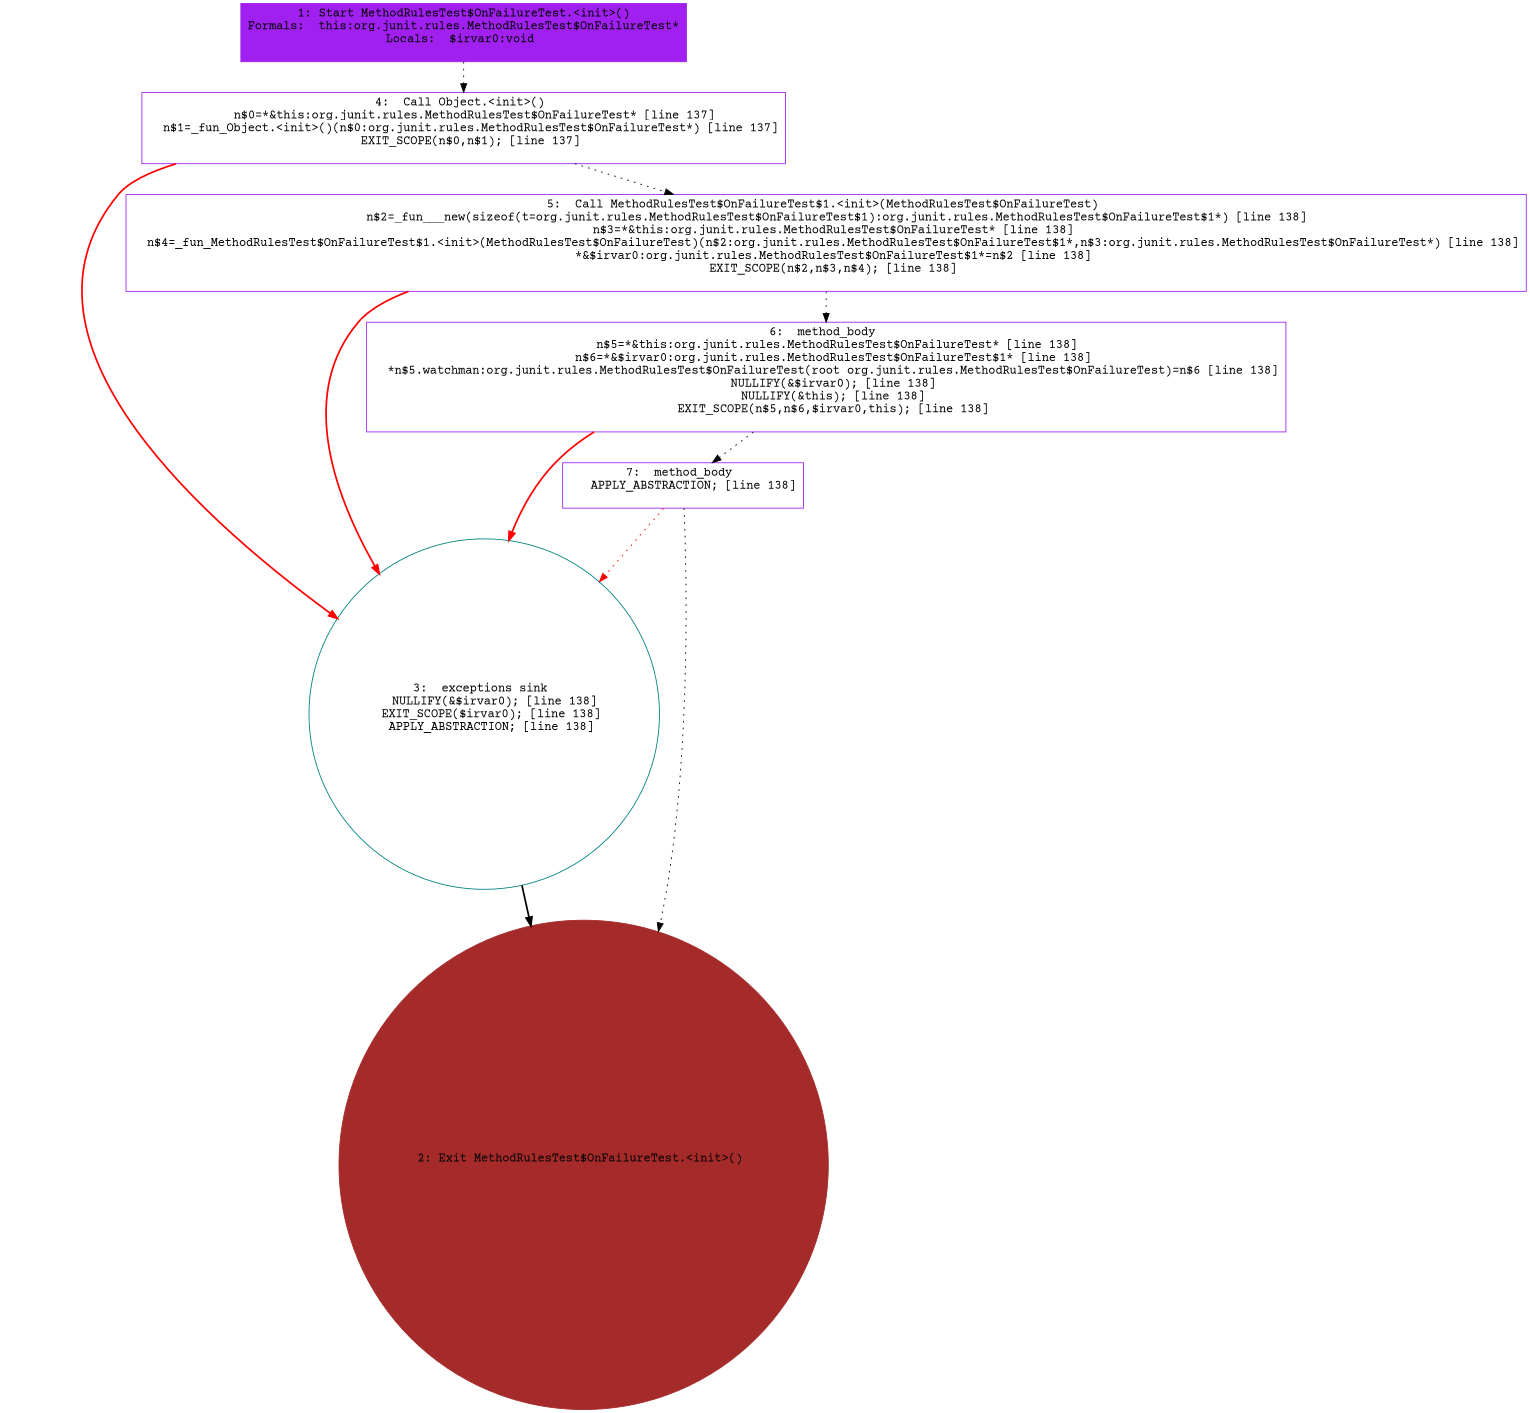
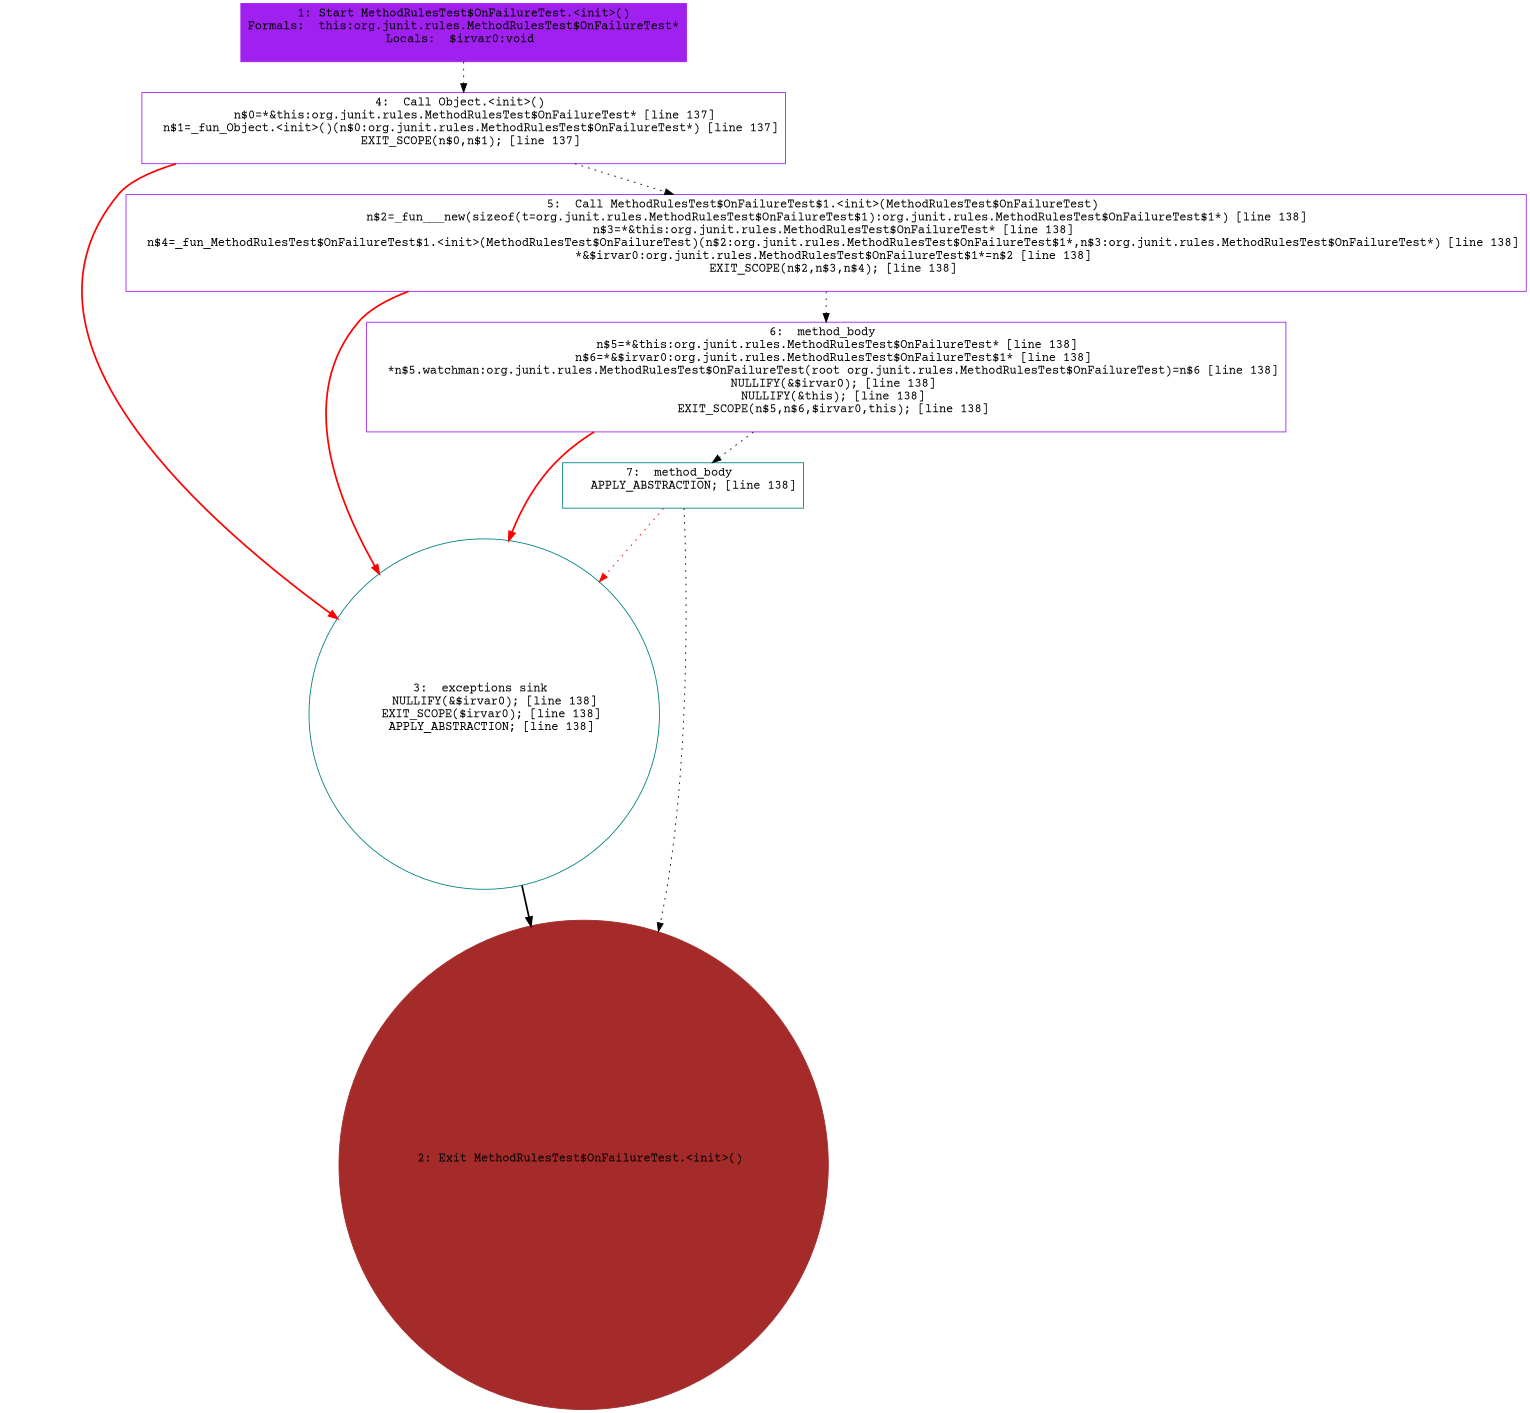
node "7:  method_body APPLY_ABSTRACTION; [line 138]": color purple -> teal
